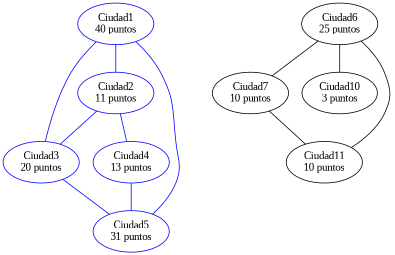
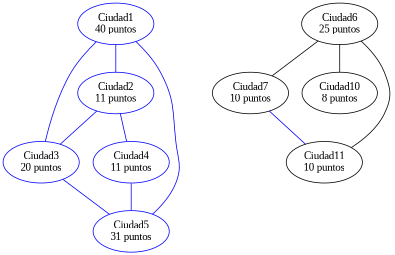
node "Ciudad10 3 puntos": label "Ciudad10 3 puntos" -> "Ciudad10 8 puntos"
edge "Ciudad7 10 puntos" -- "Ciudad11 10 puntos": color black -> blue
node "Ciudad4 13 puntos": label "Ciudad4 13 puntos" -> "Ciudad4 11 puntos"
